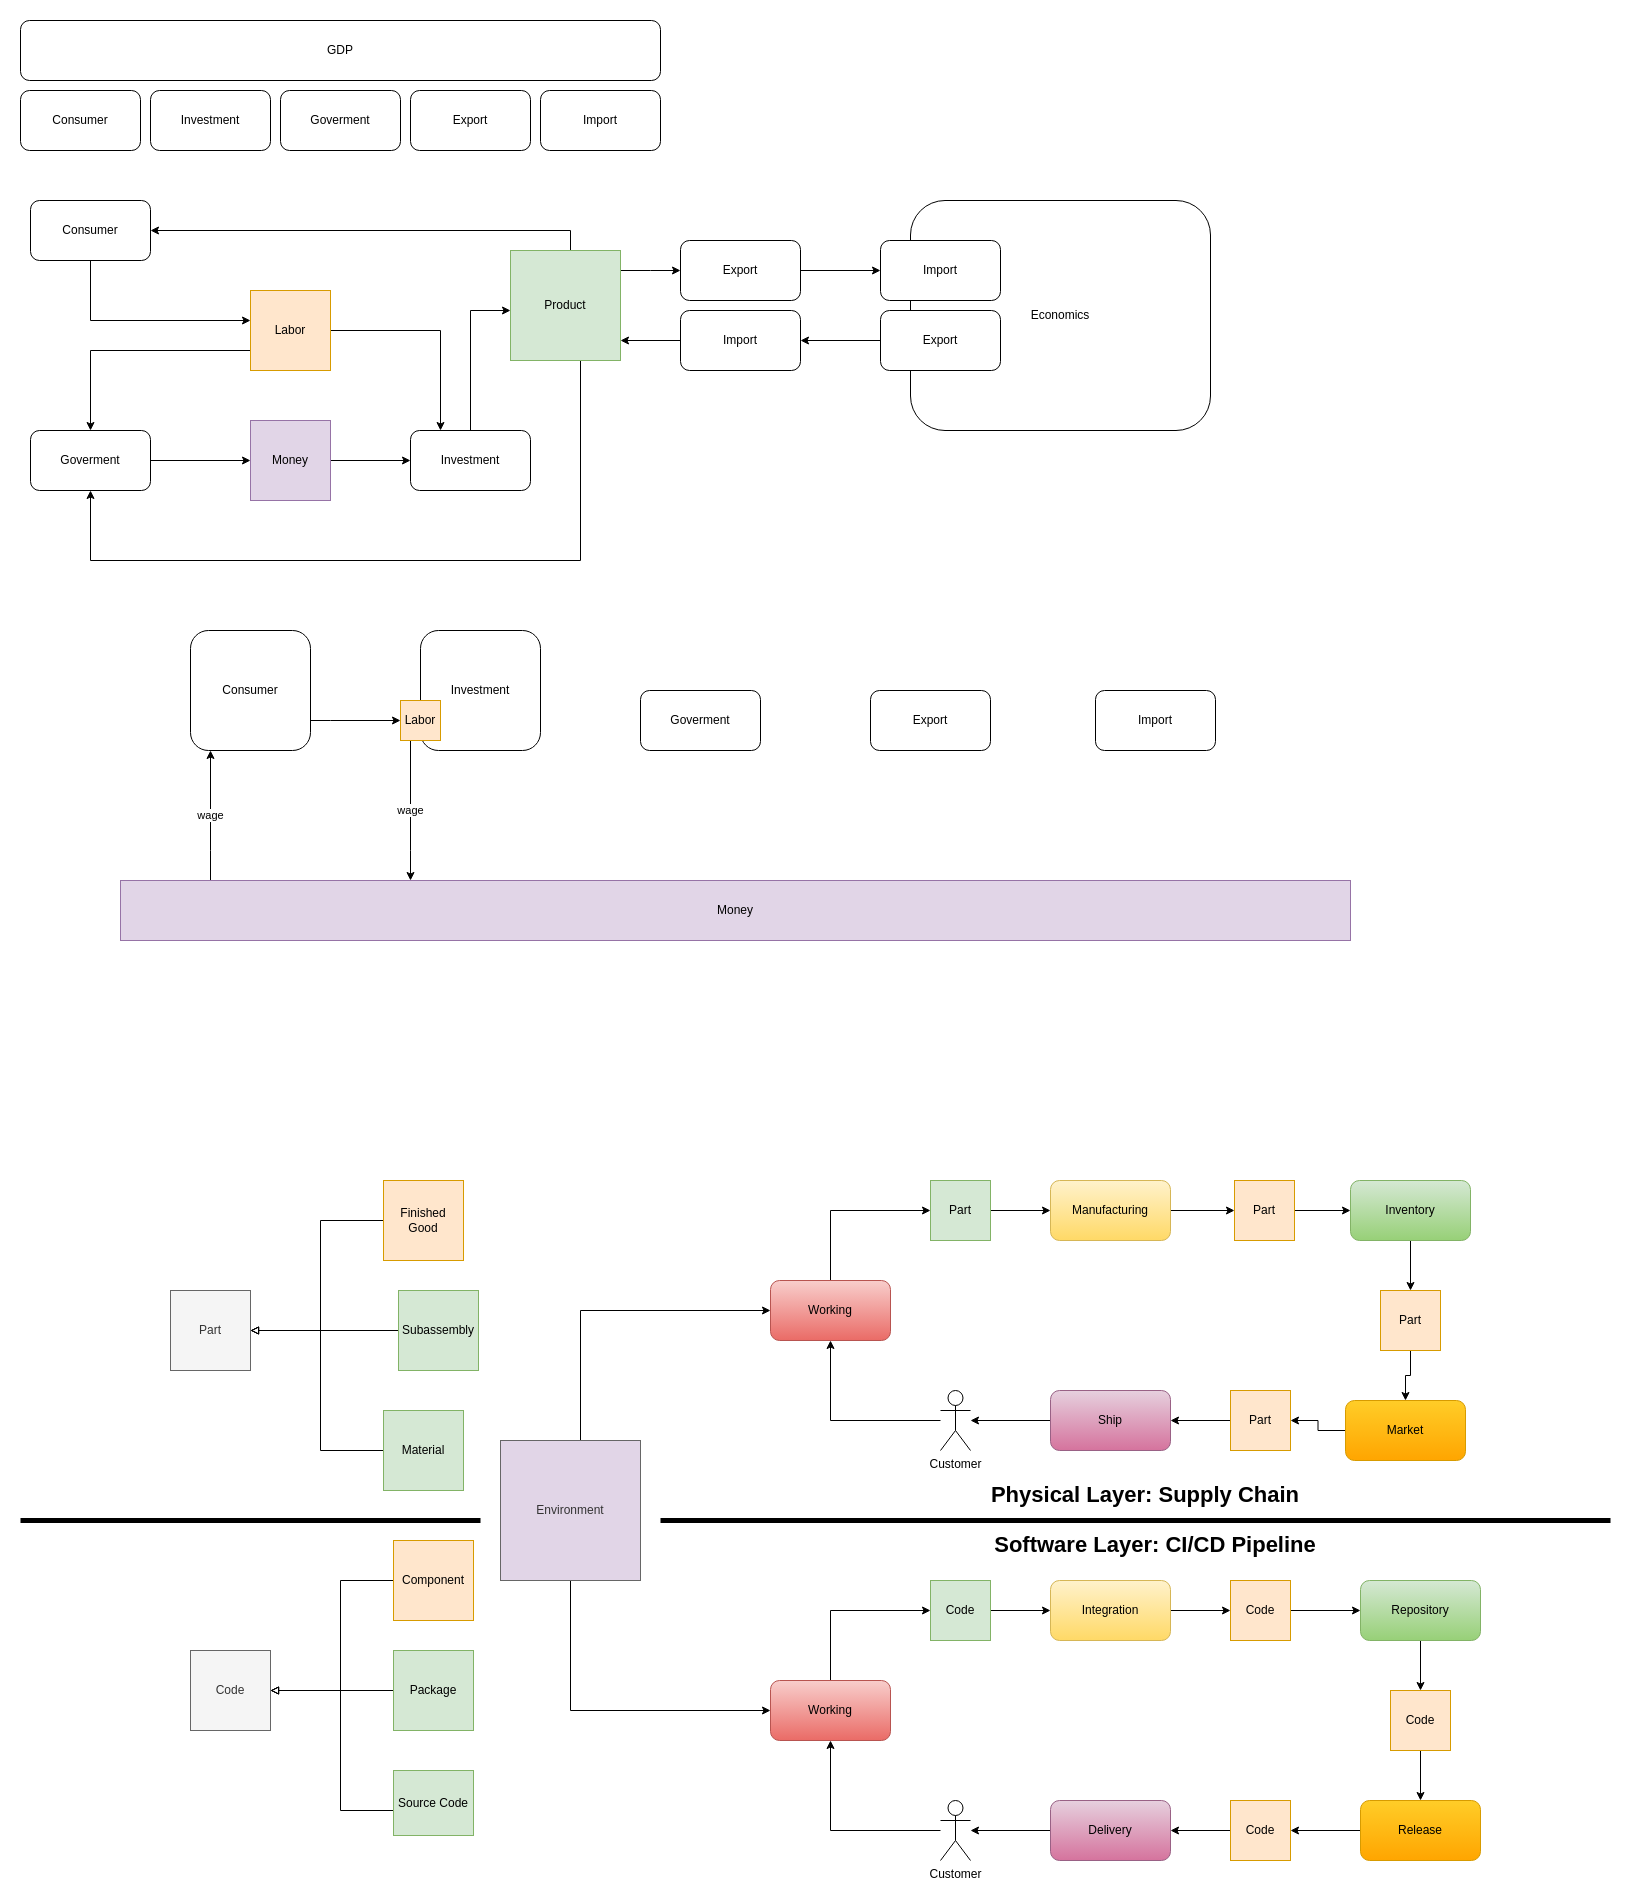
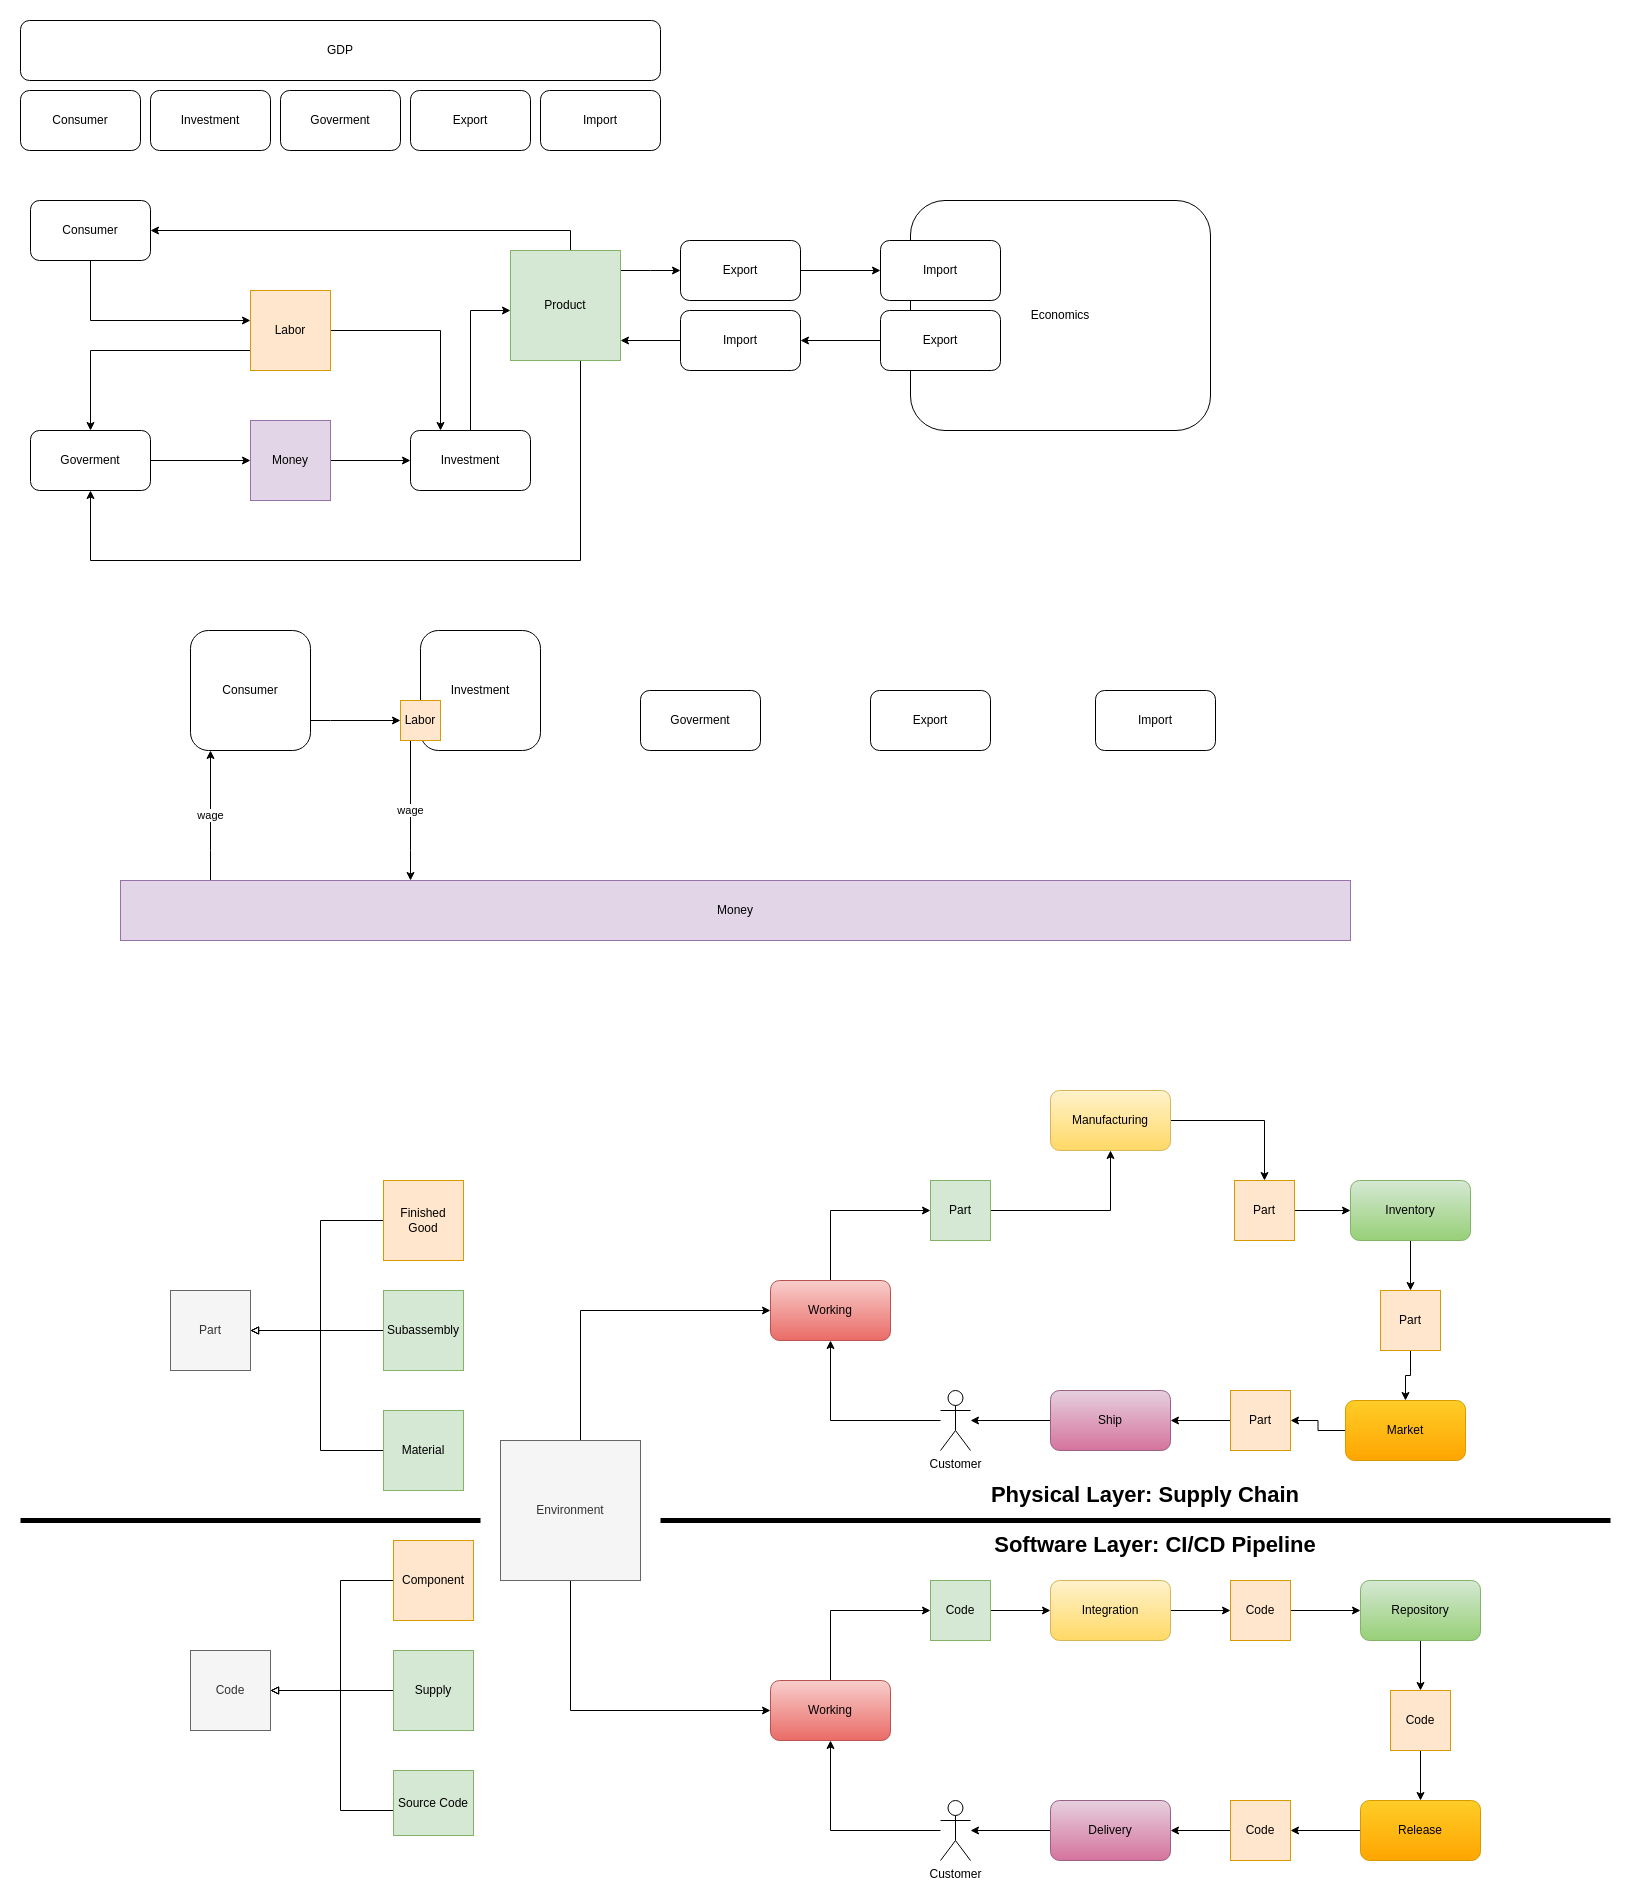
node "Manufacturing": moved (1111, 1211) -> (1111, 1121)
node "Subassembly": moved (439, 1331) -> (424, 1331)
node "Environment": fillcolor #e1d5e7 -> #f5f5f5
node "Package": label "Package" -> "Supply"
